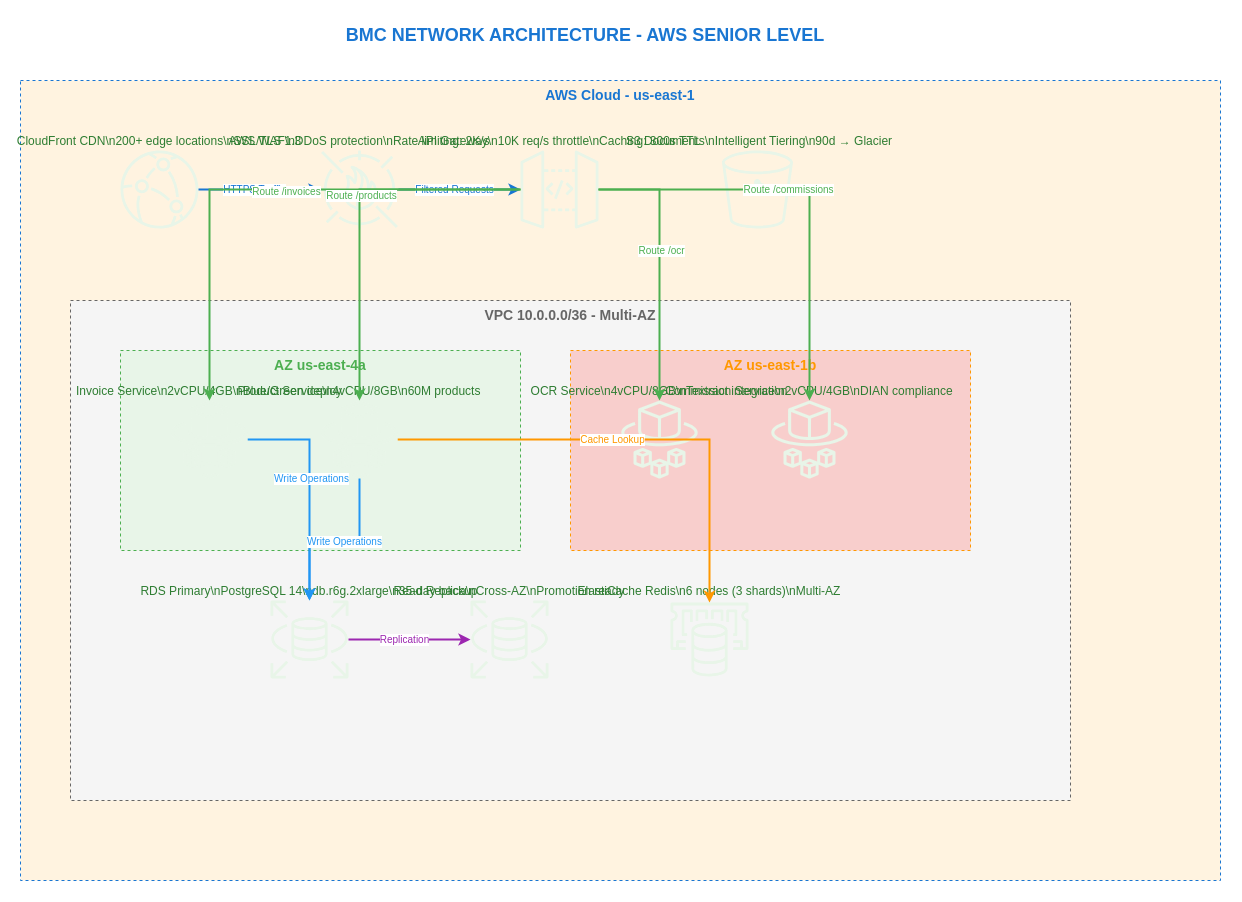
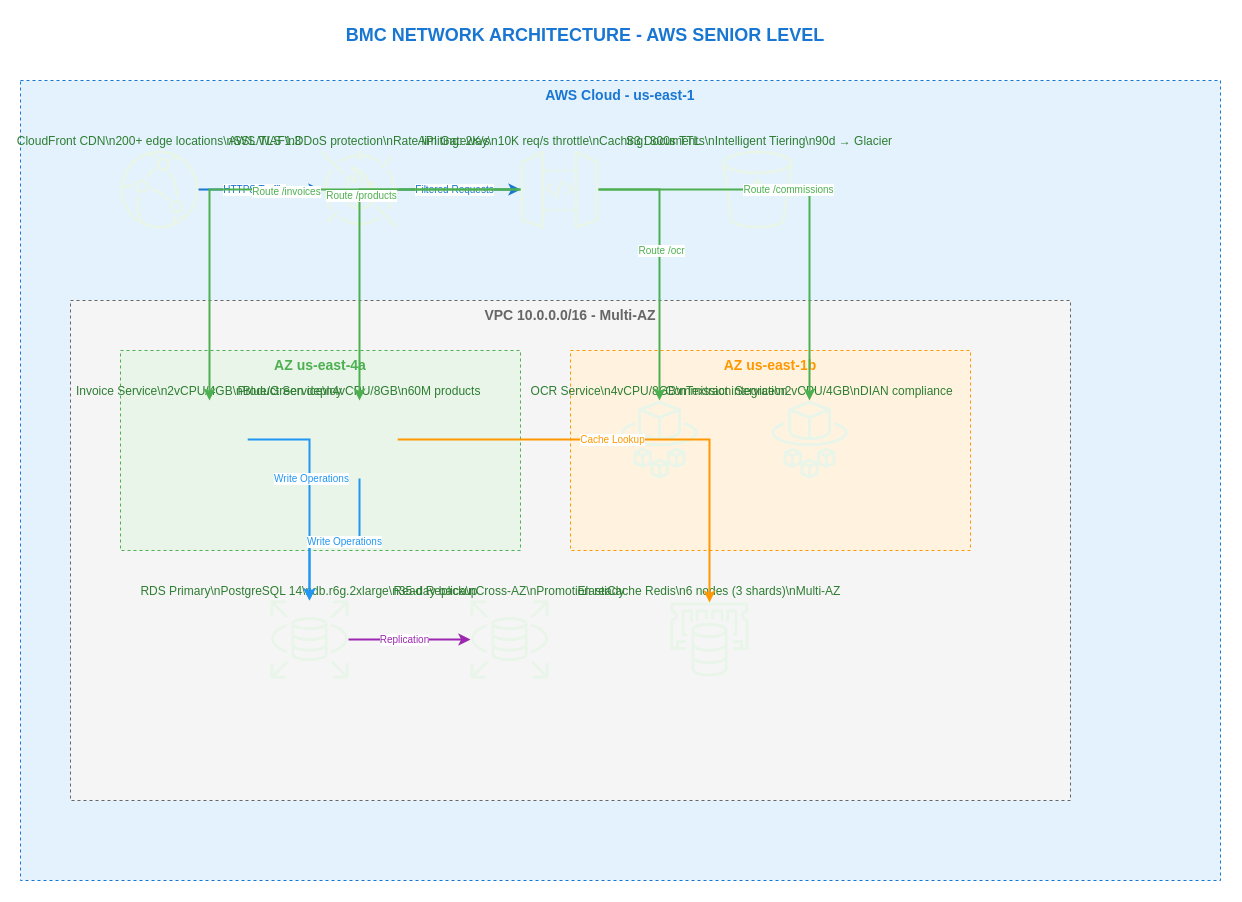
node "AWS Cloud - us-east-1": fillcolor #fff3e0 -> #e3f2fd
node "VPC 10.0.0.0/36 - Multi-AZ": label "VPC 10.0.0.0/36 - Multi-AZ" -> "VPC 10.0.0.0/16 - Multi-AZ"
node "AZ us-east-1b": fillcolor #f8cecc -> #fff3e0
